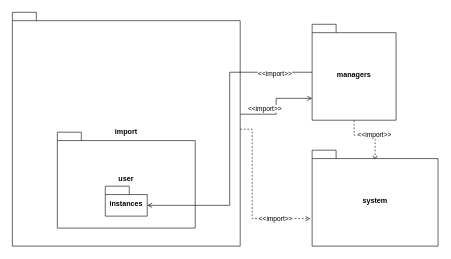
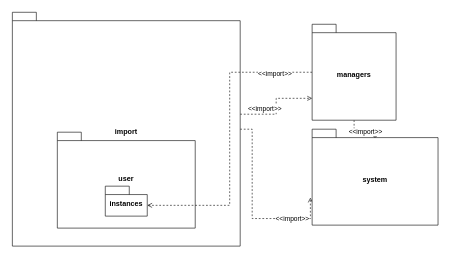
edge "import" -> "managers": style solid -> dashed
edge "managers" -> "instances": style solid -> dashed
node "system": moved (375, 198) -> (375, 177)
